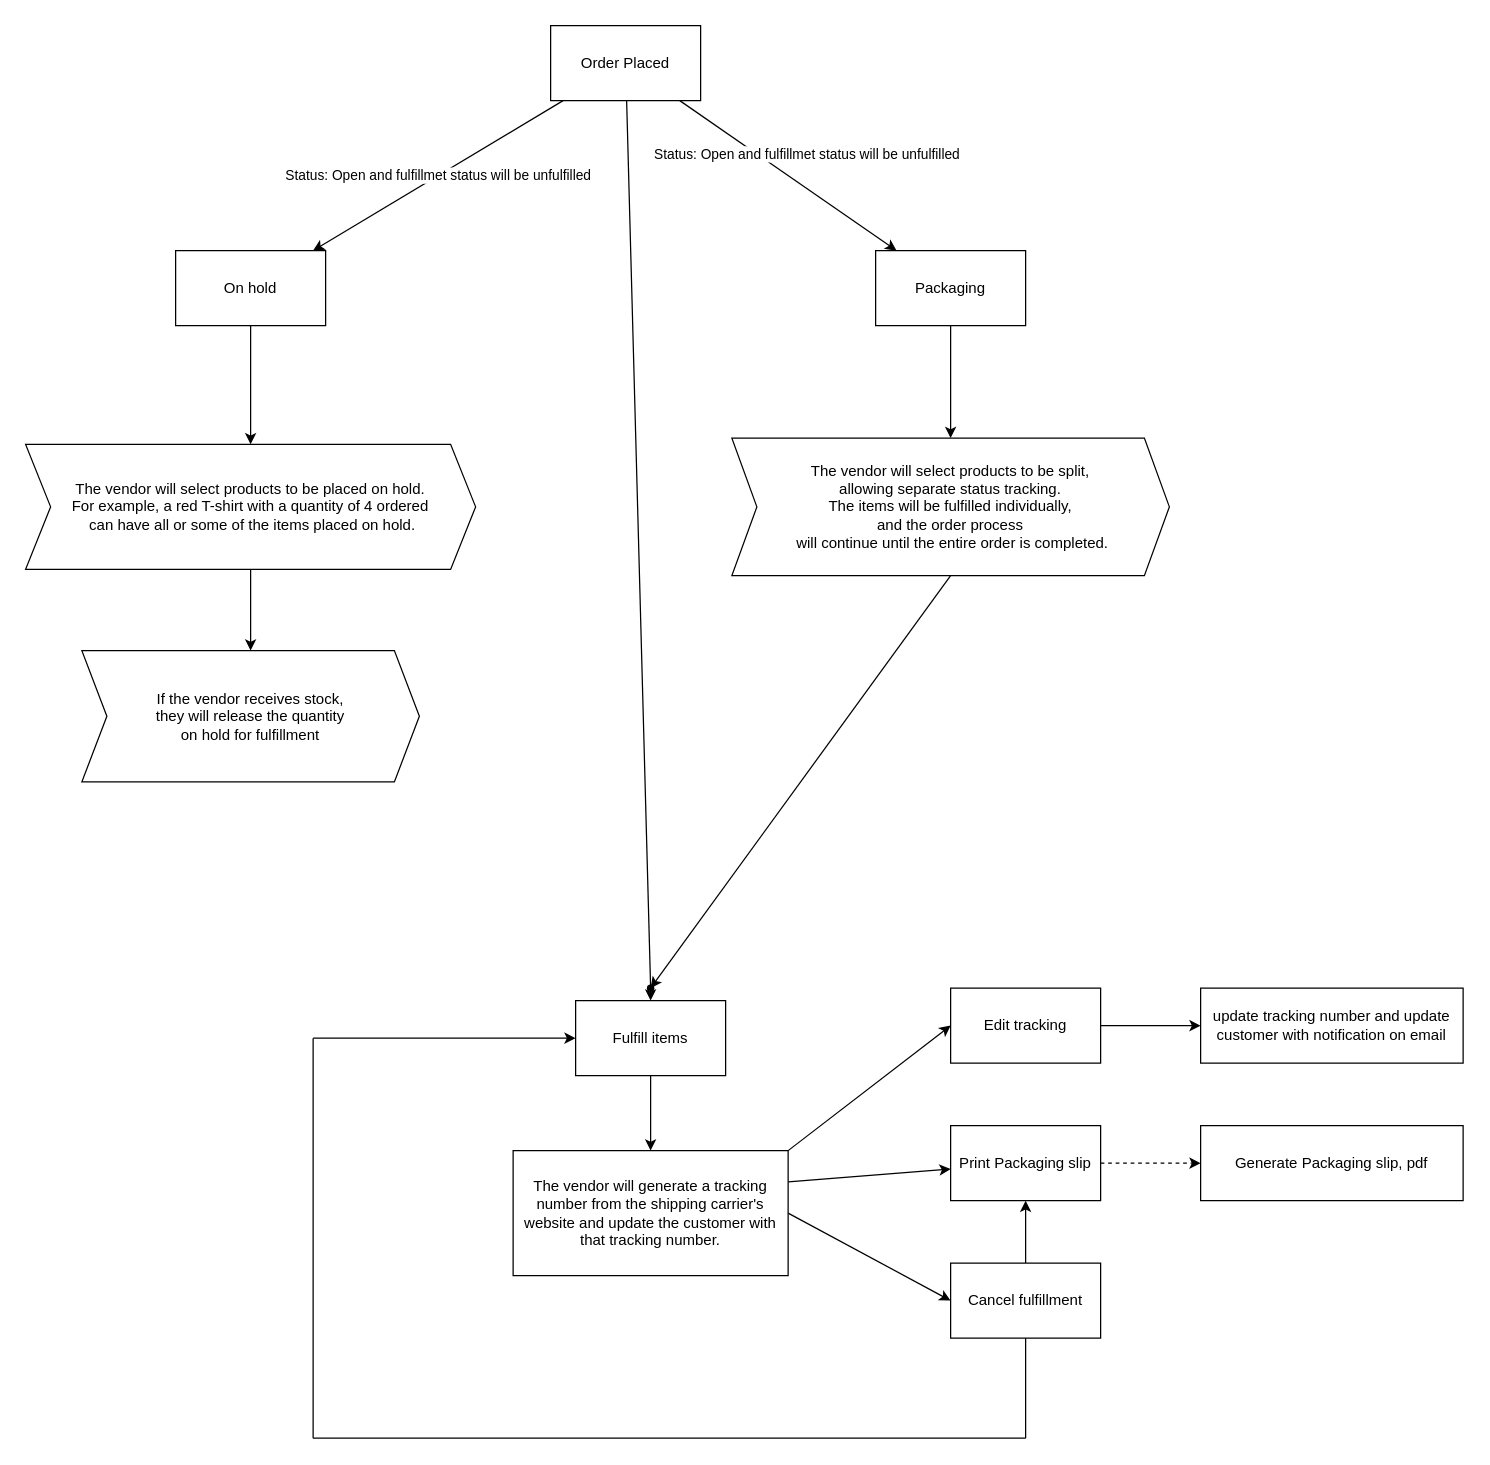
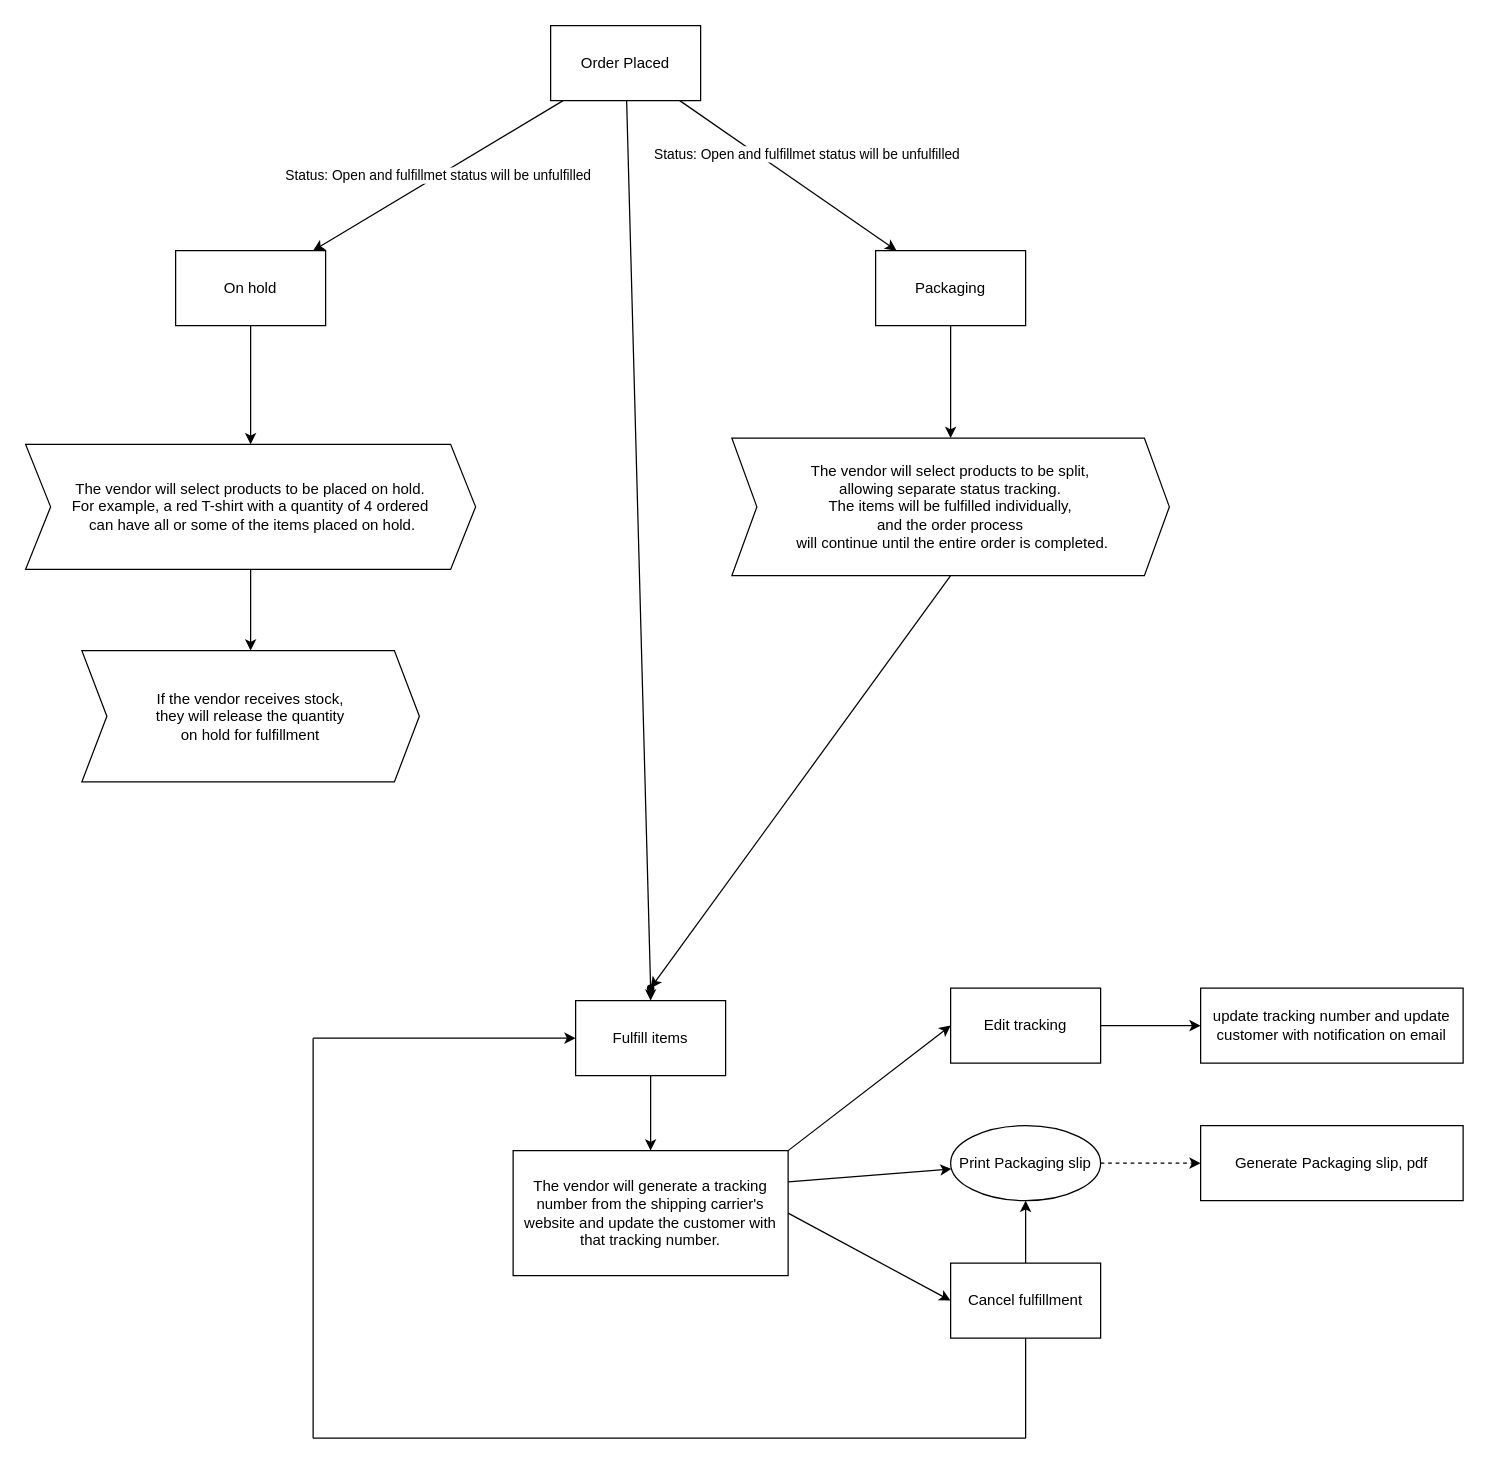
node "Print Packaging slip": shape rectangle -> ellipse
